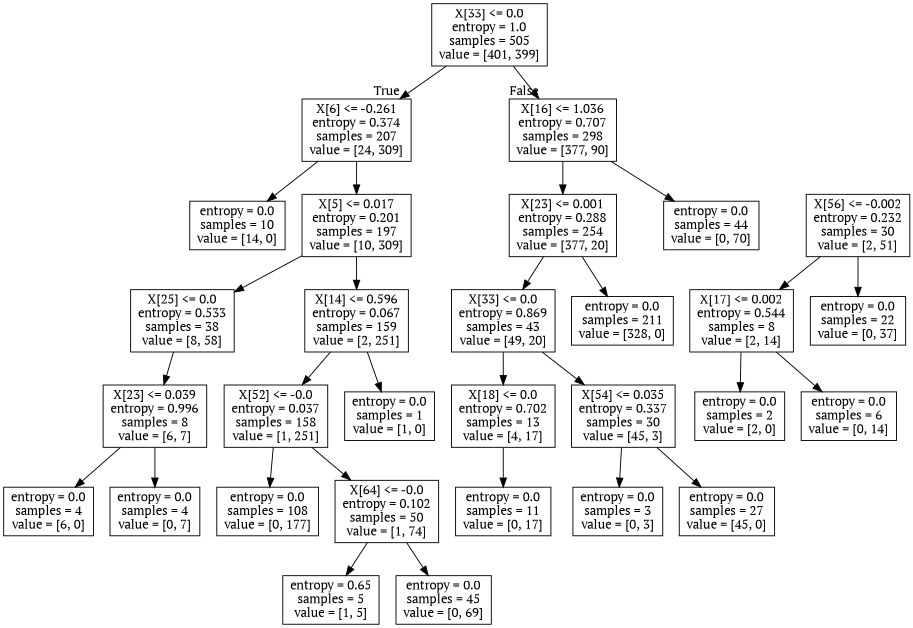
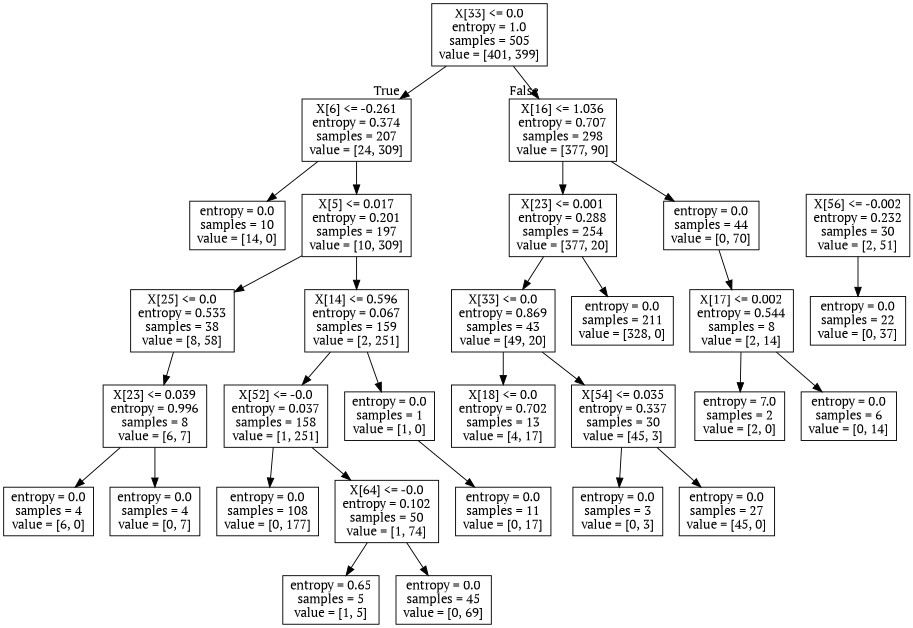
edge "X[56] <= -0.002 entropy = 0.232 samples = 30 value = [2, 51]" -> "X[17] <= 0.002 entropy = 0.544 samples = 8 value = [2, 14]": now "entropy = 0.0 samples = 44 value = [0, 70]" -> "X[17] <= 0.002 entropy = 0.544 samples = 8 value = [2, 14]"
node "entropy = 0.0 samples = 2 value = [2, 0]": label "entropy = 0.0 samples = 2 value = [2, 0]" -> "entropy = 7.0 samples = 2 value = [2, 0]"
edge "X[18] <= 0.0 entropy = 0.702 samples = 13 value = [4, 17]" -> "entropy = 0.0 samples = 11 value = [0, 17]": now "entropy = 0.0 samples = 1 value = [1, 0]" -> "entropy = 0.0 samples = 11 value = [0, 17]"
